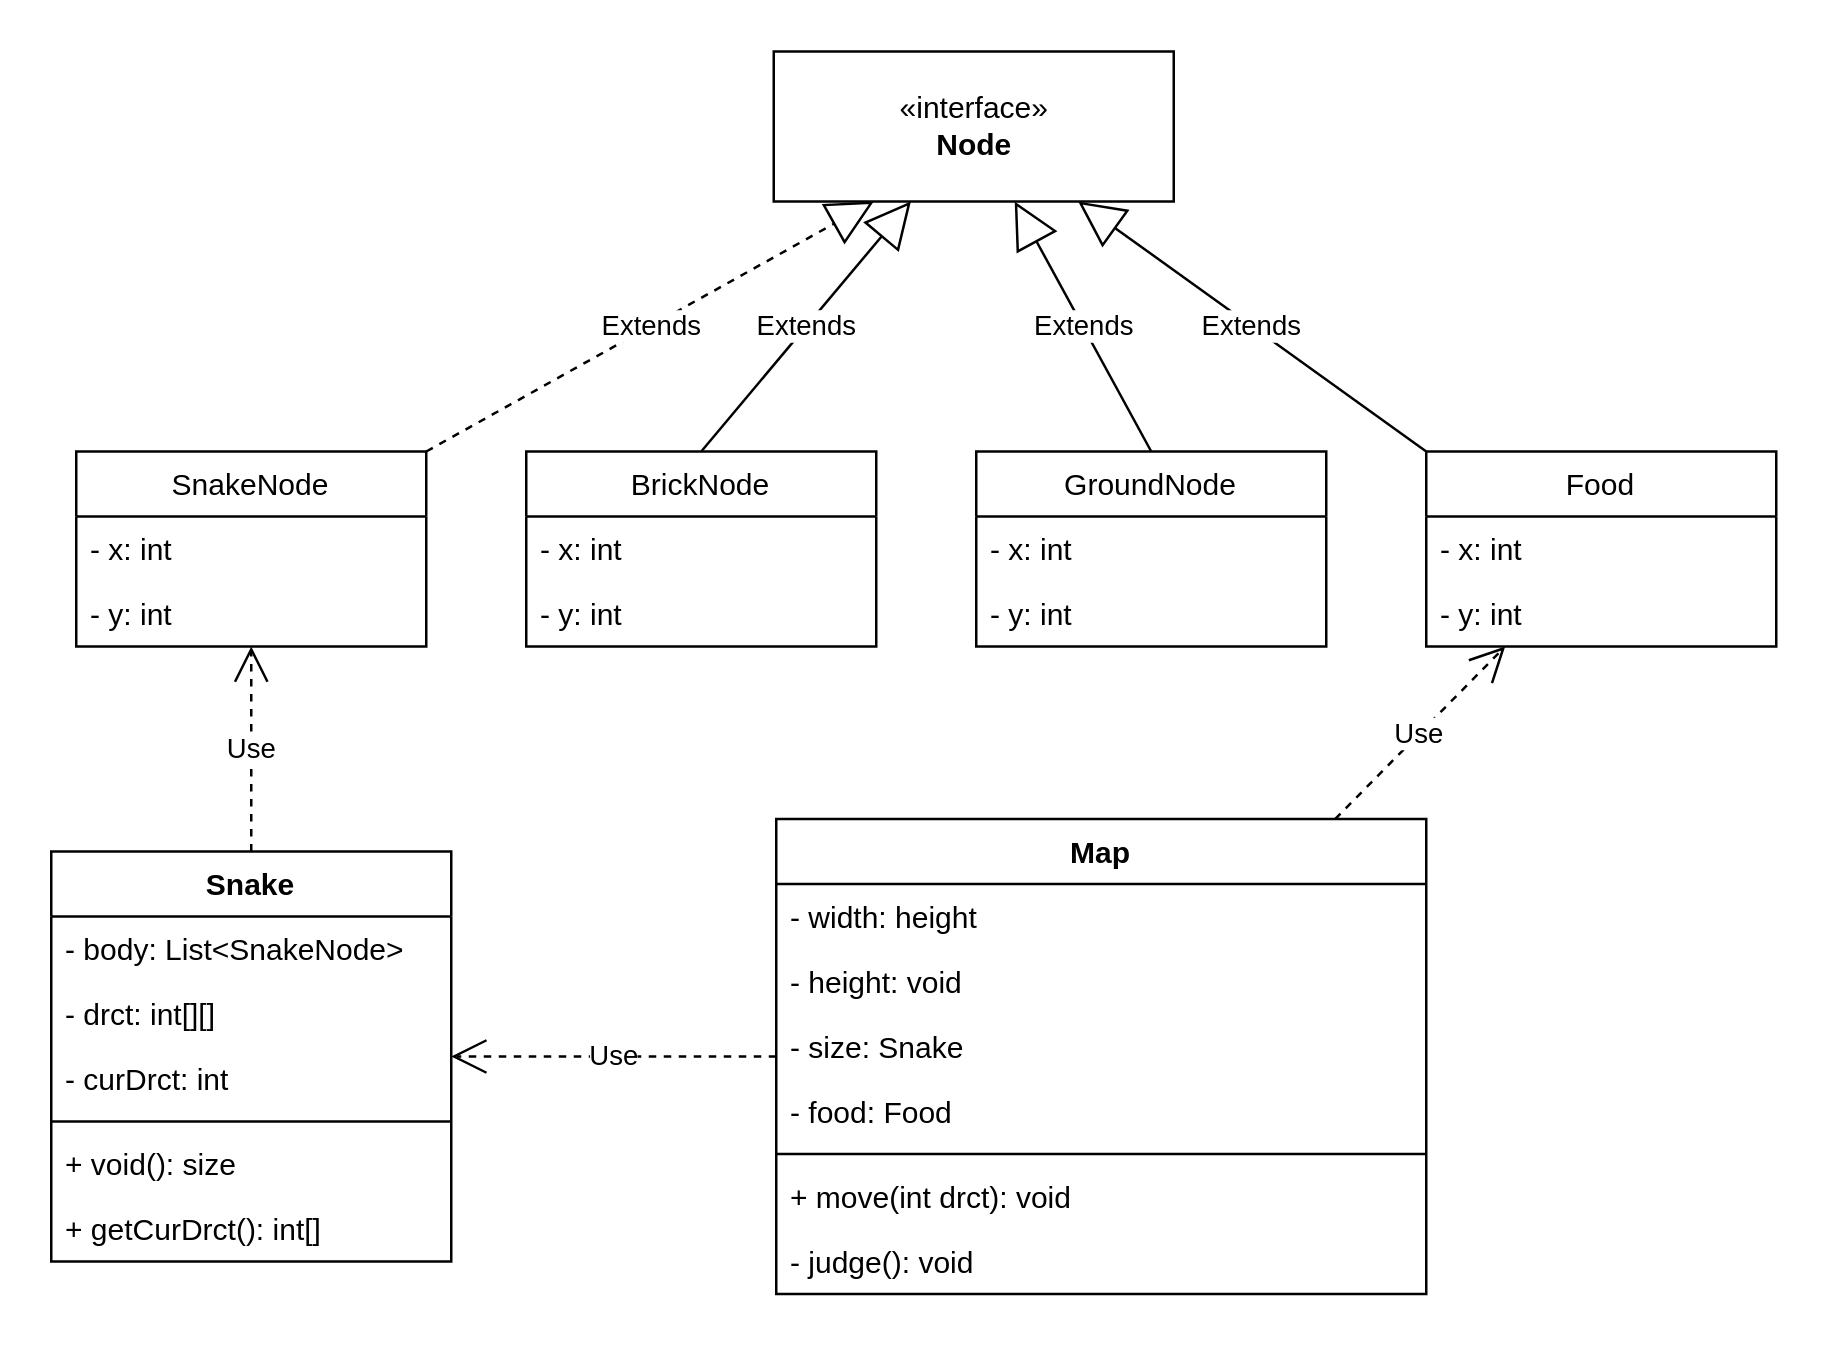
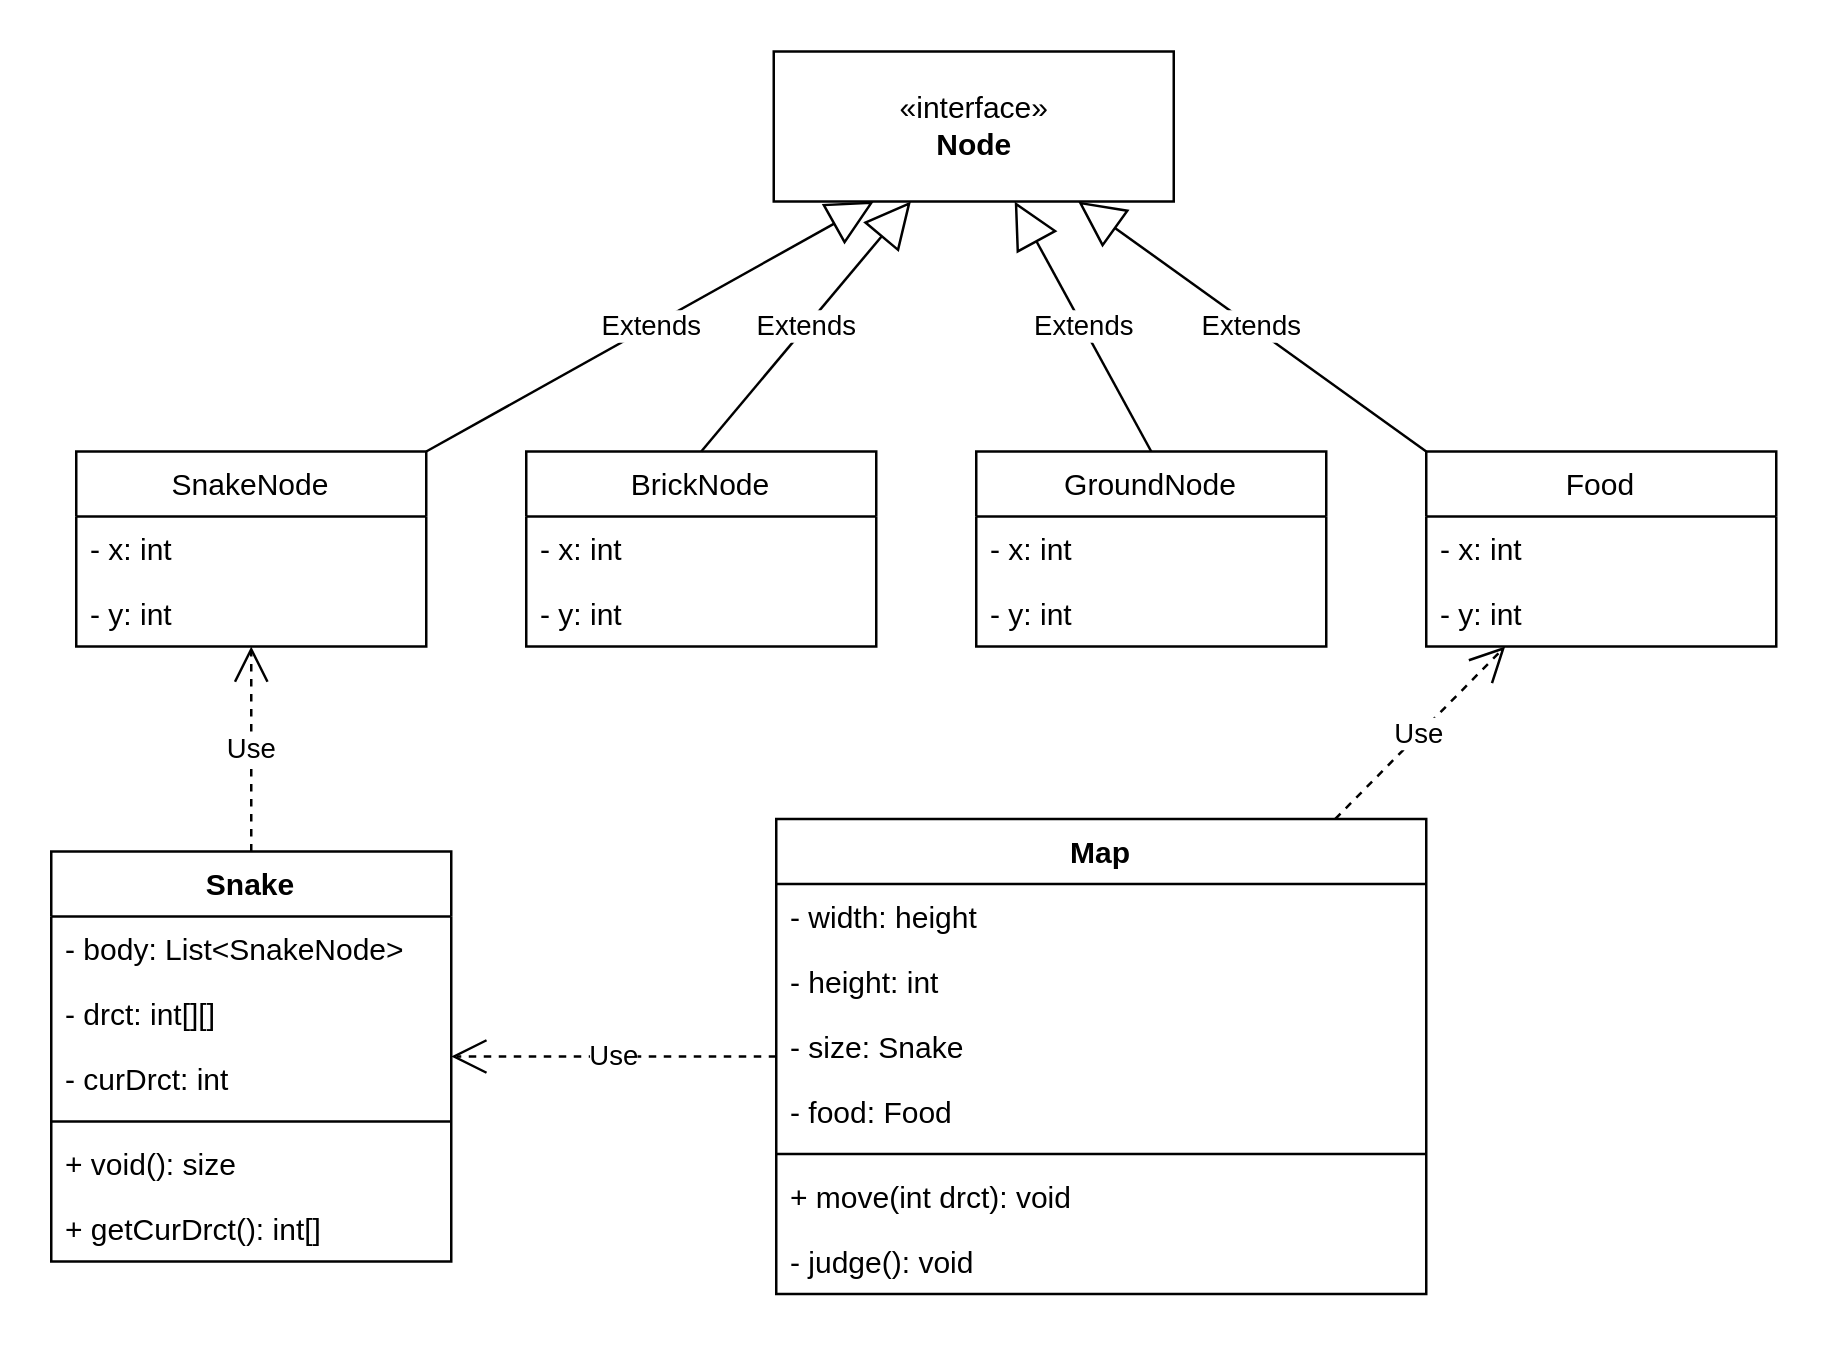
edge "SnakeNode" -> "«interface» Node": style dashed -> solid
node "- height: void": label "- height: void" -> "- height: int"
